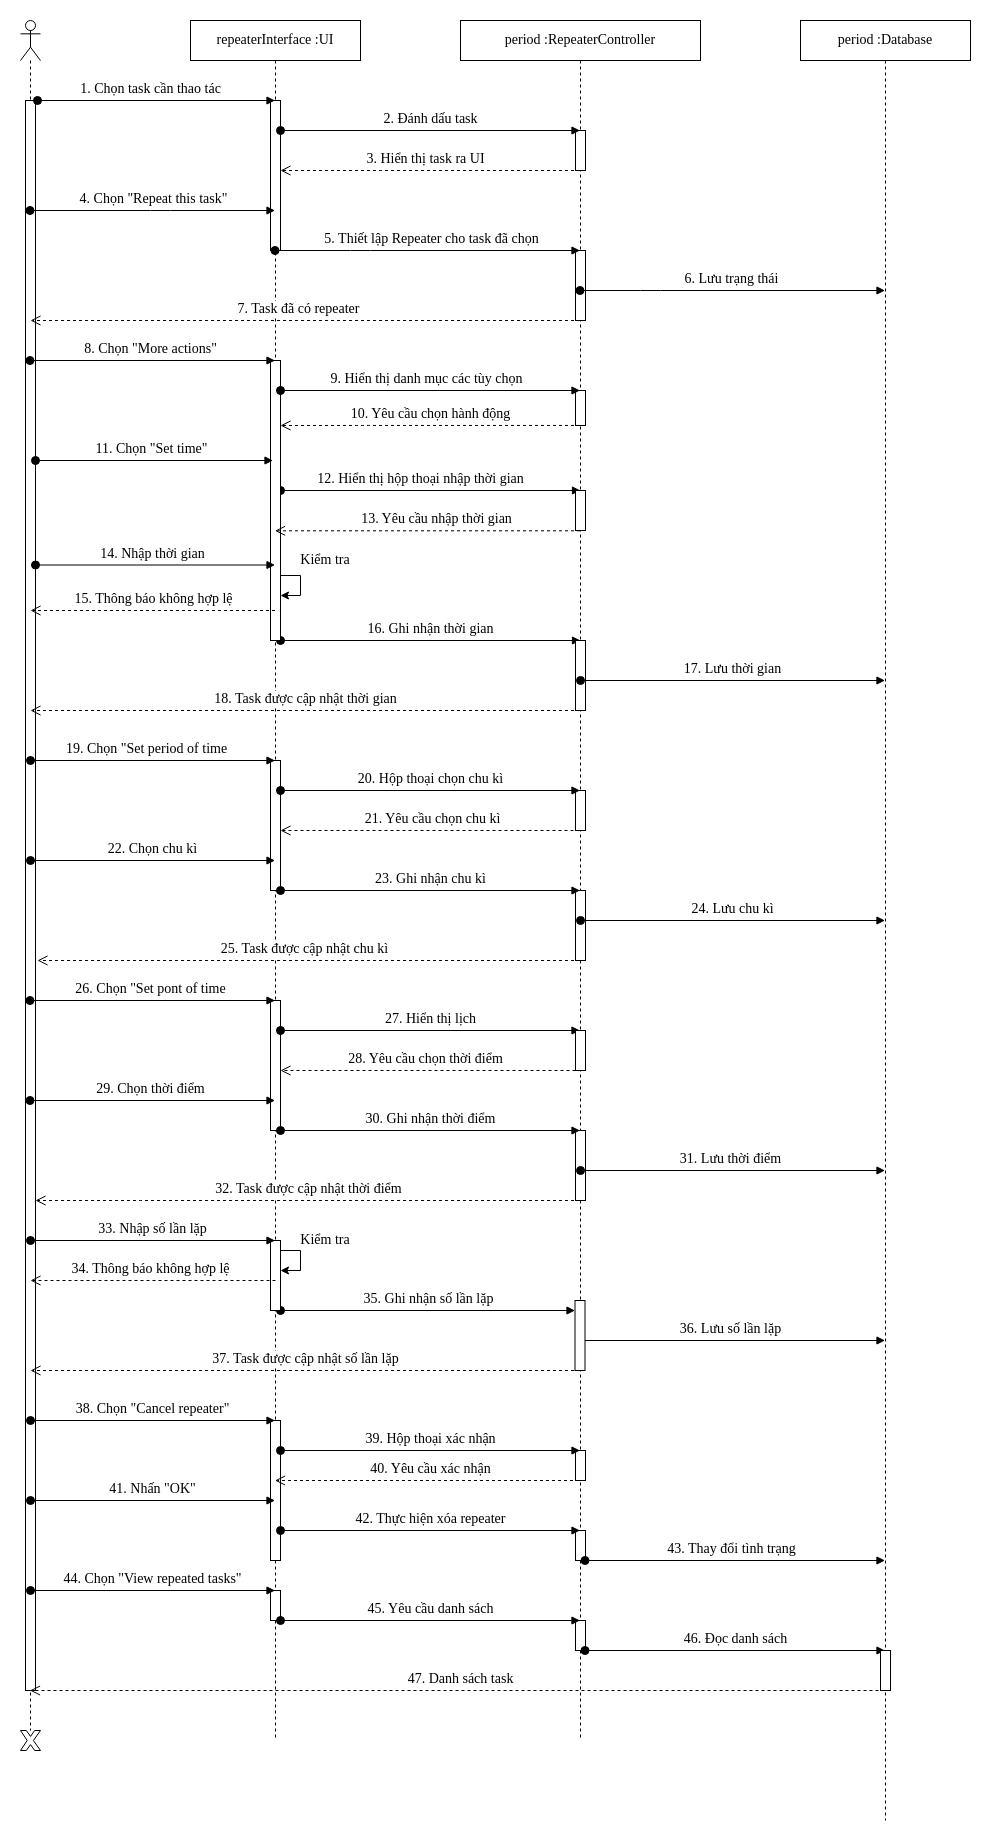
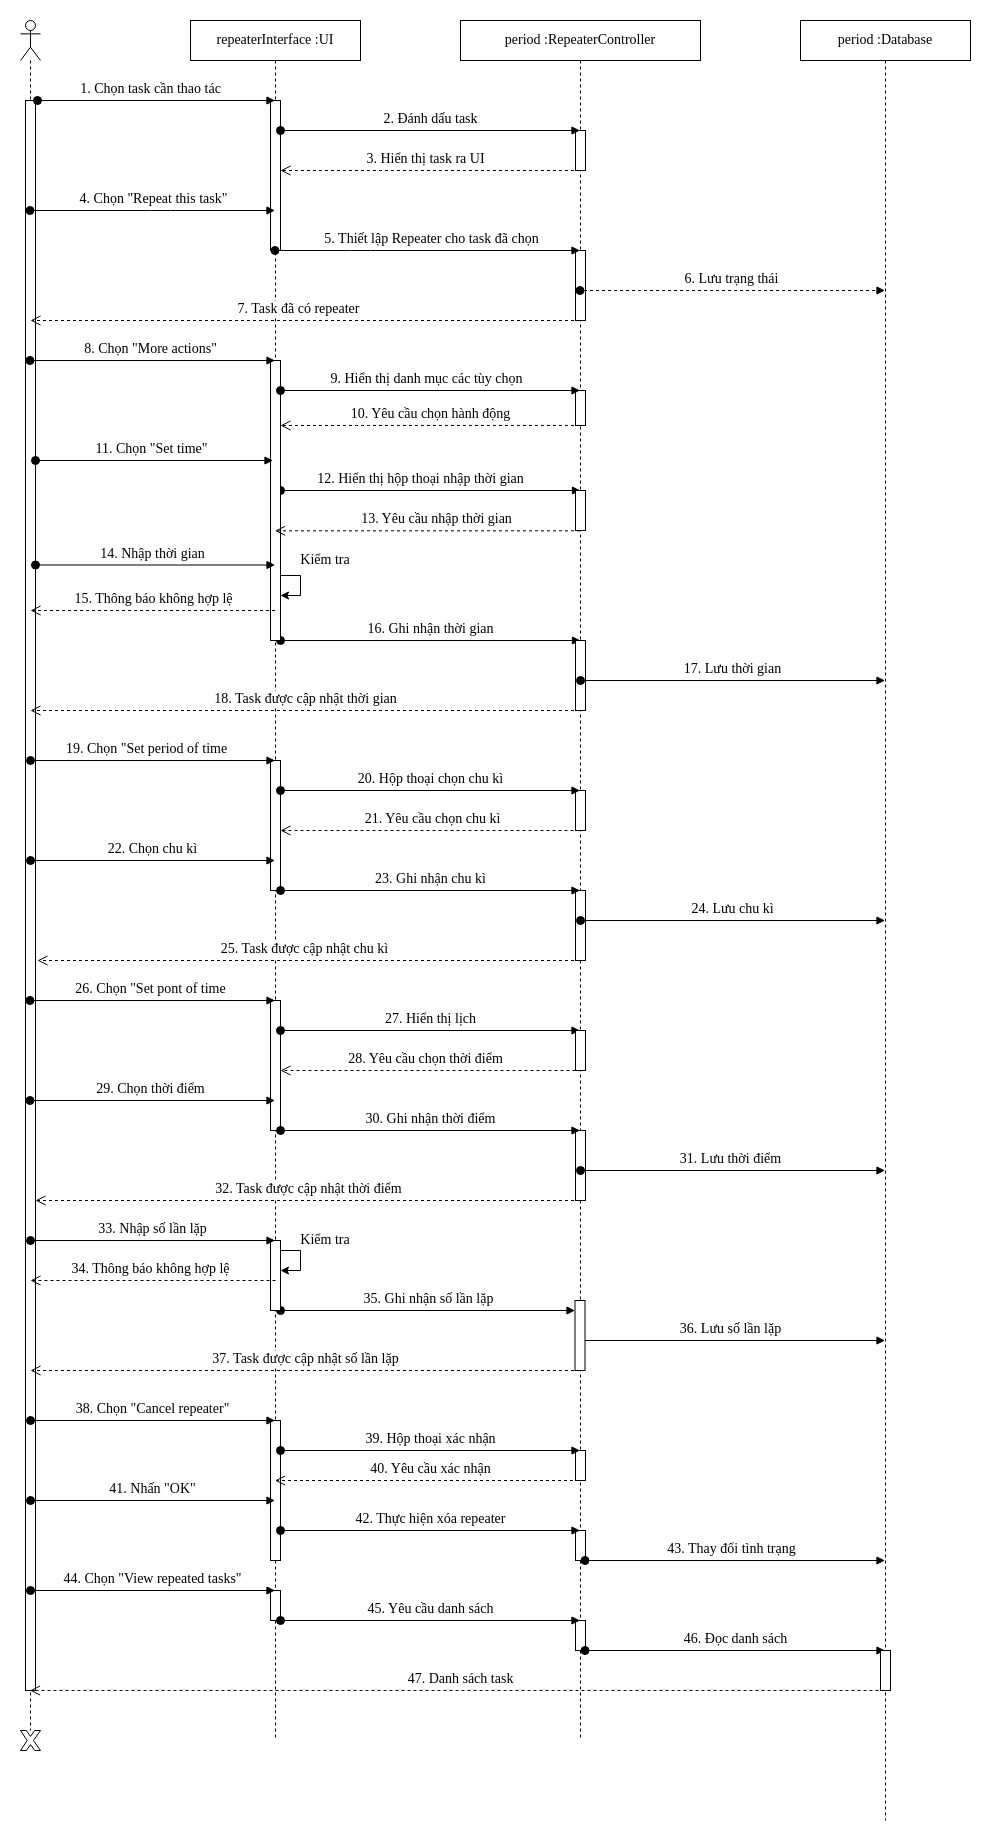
edge "period :RepeaterController" -- "period :Database": style solid -> dashed
